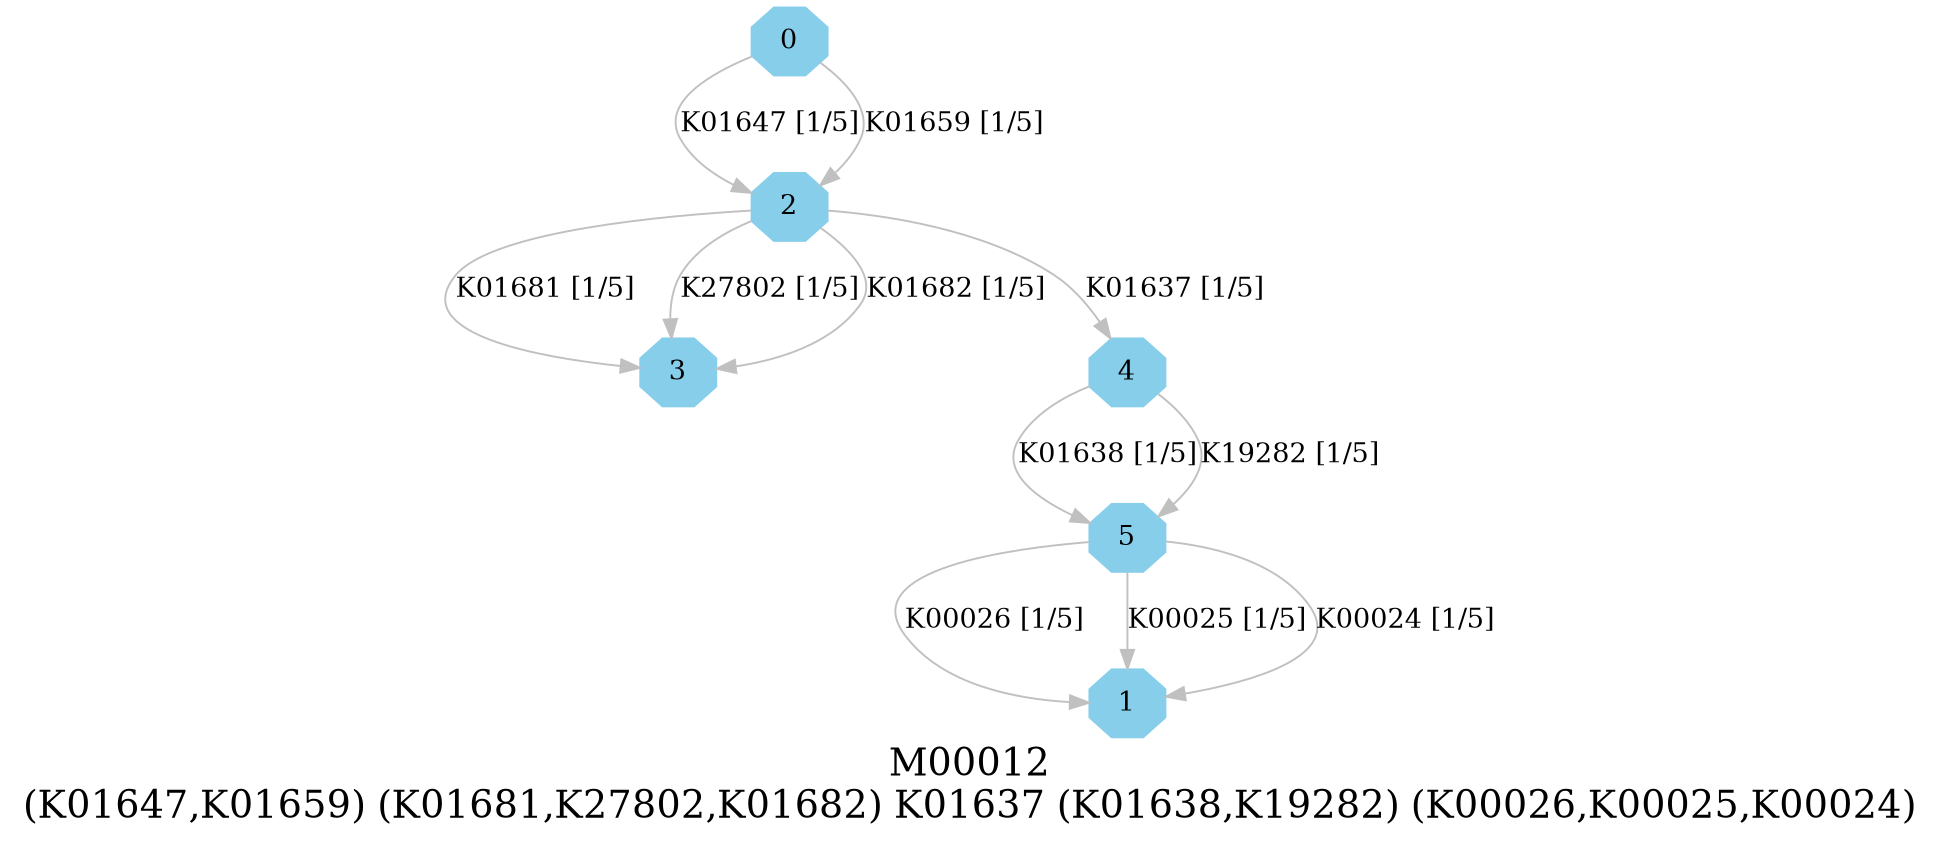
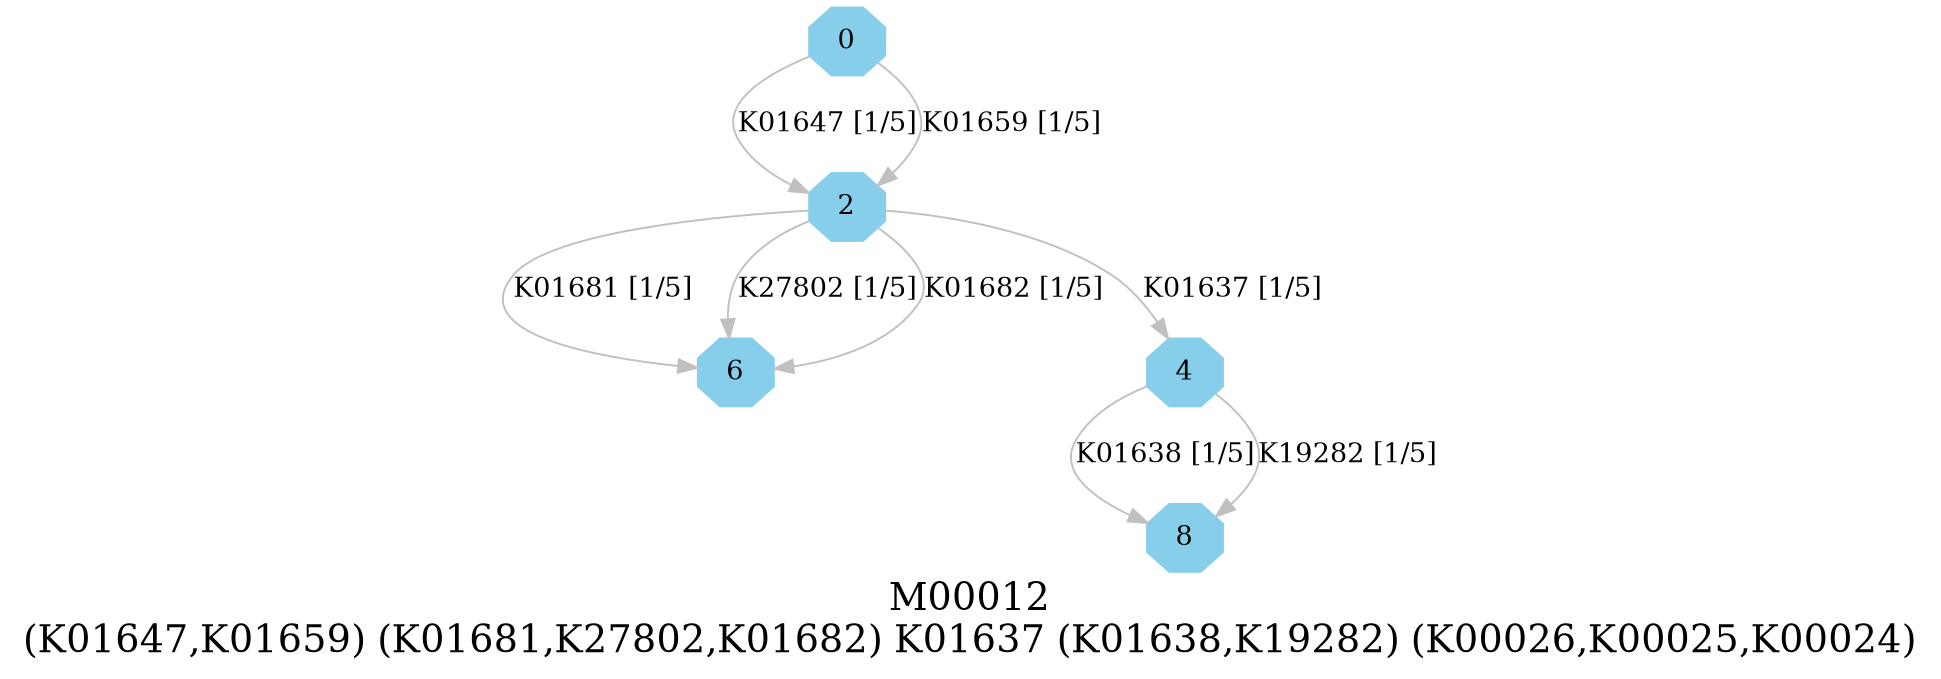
node "3": label "3" -> "6"
node "5": label "5" -> "8"
node "1": removed
